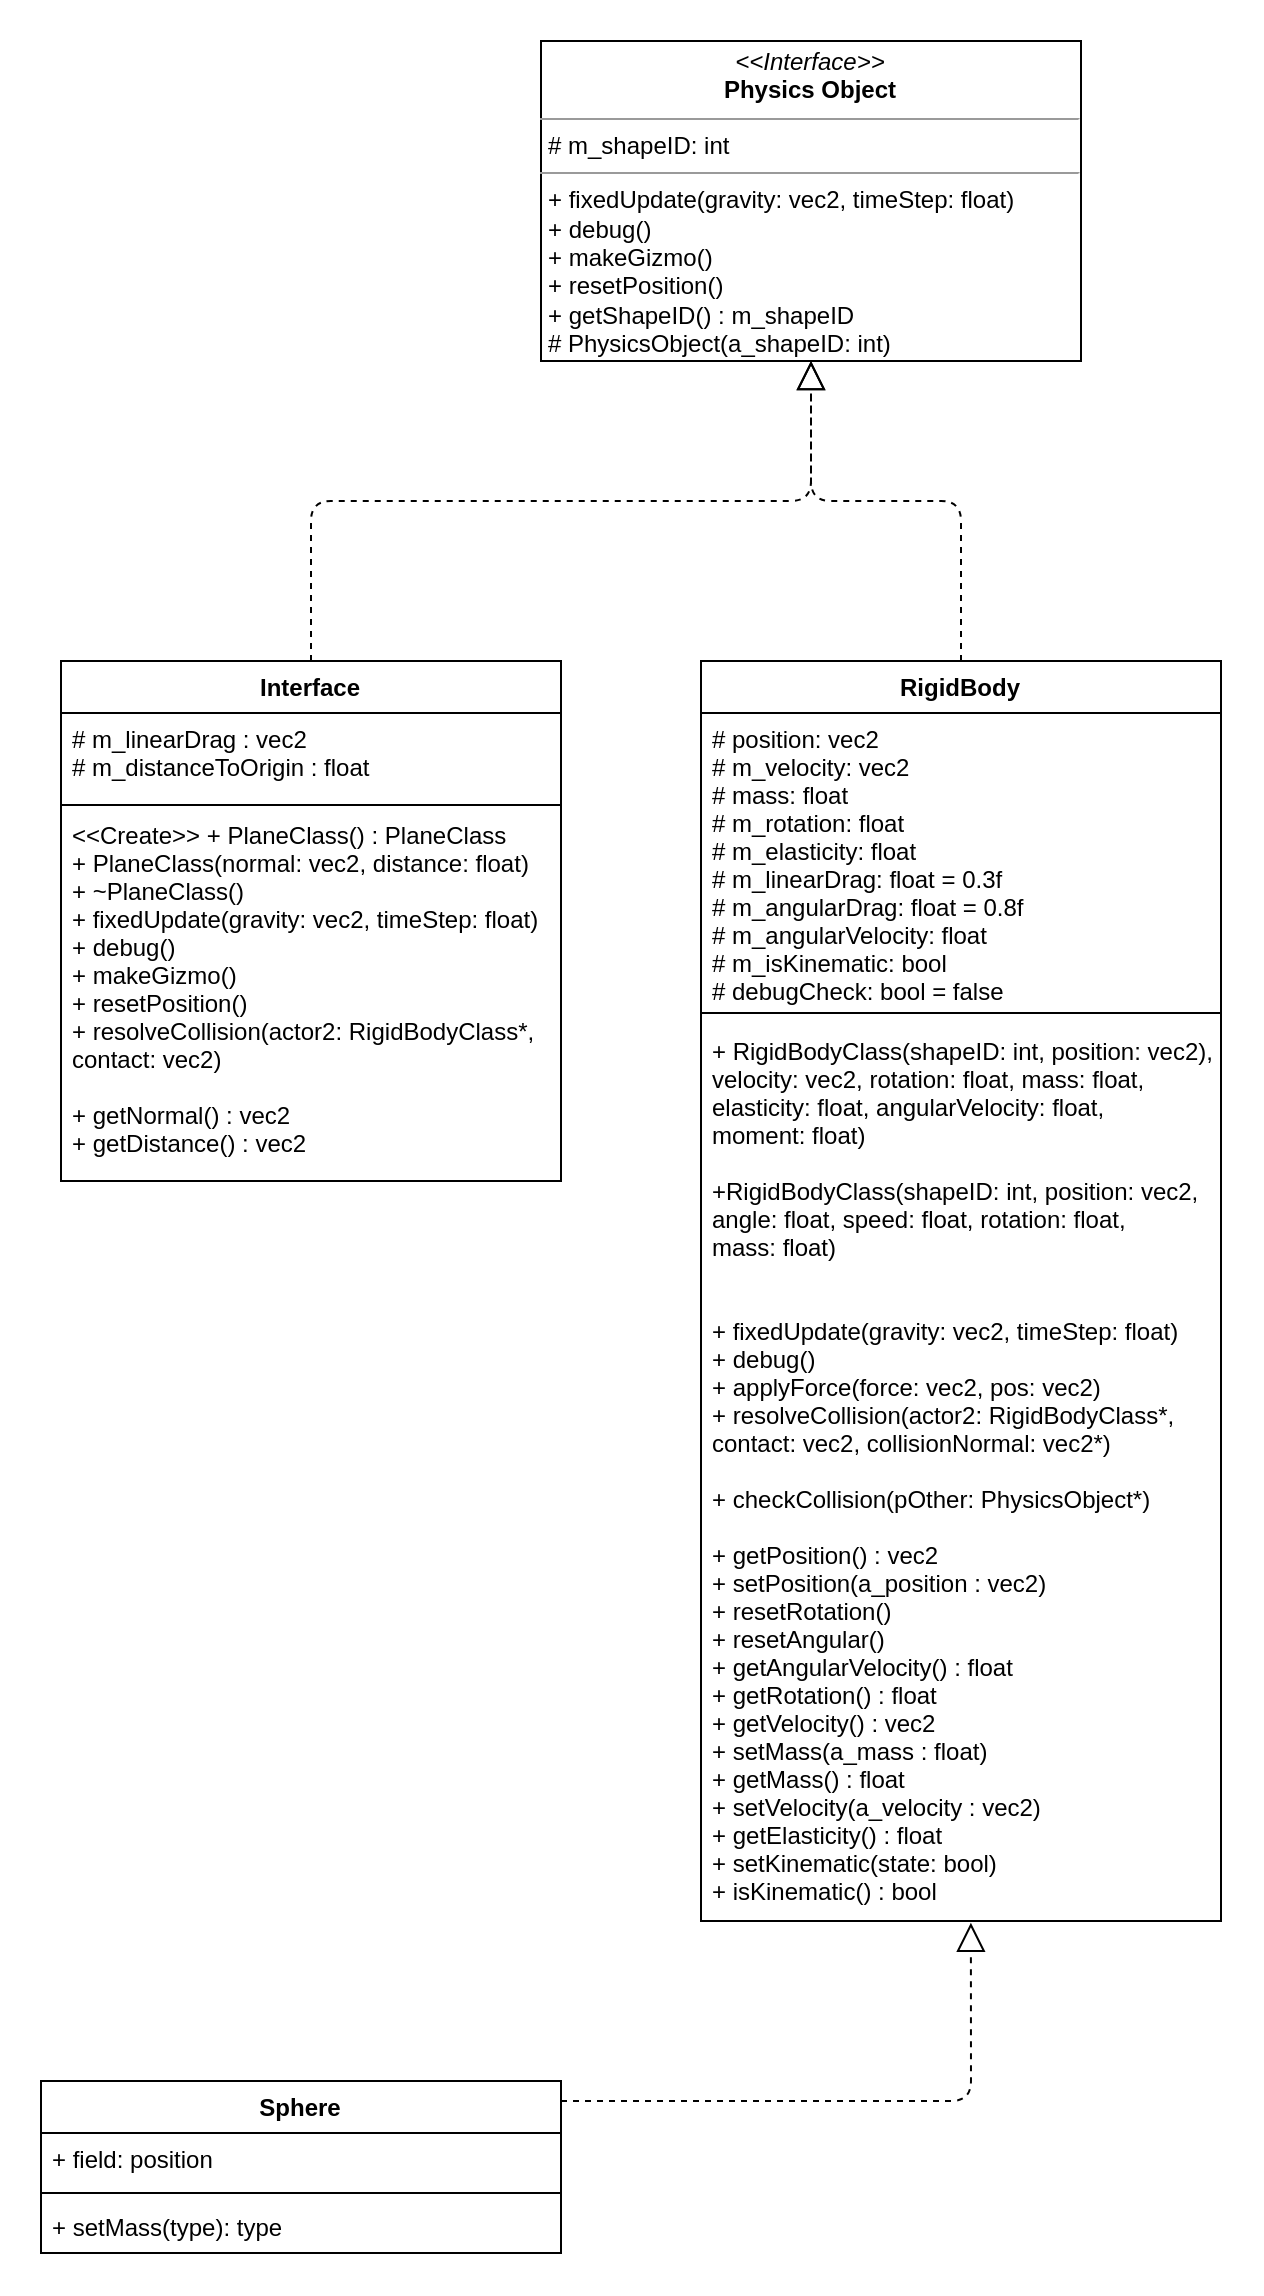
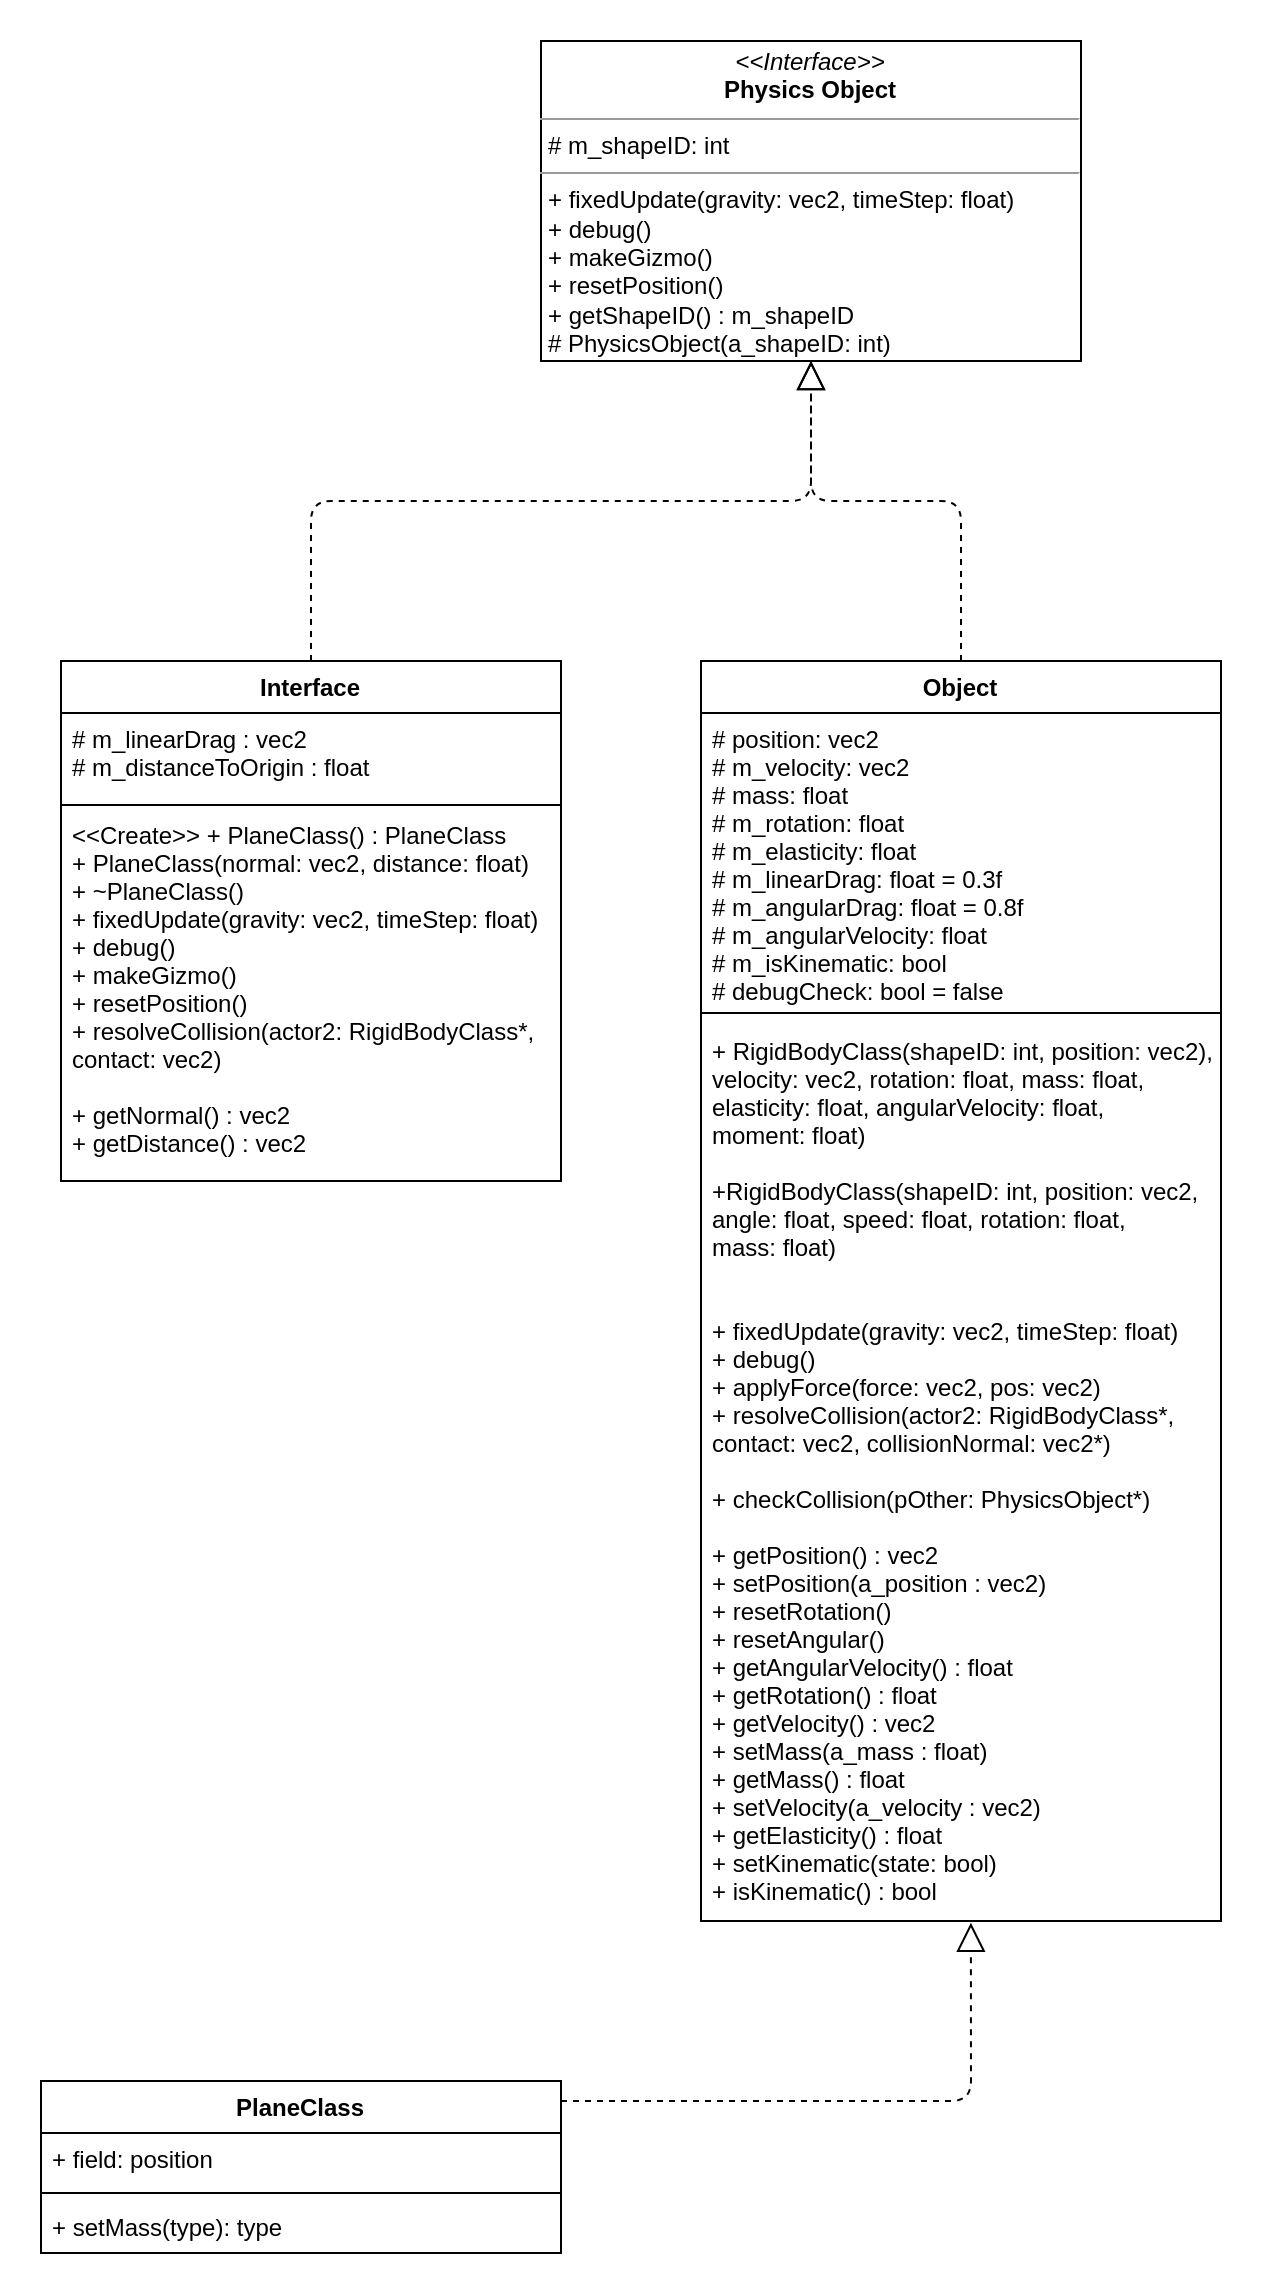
node "RigidBody": label "RigidBody" -> "Object"
node "Sphere": label "Sphere" -> "PlaneClass"
